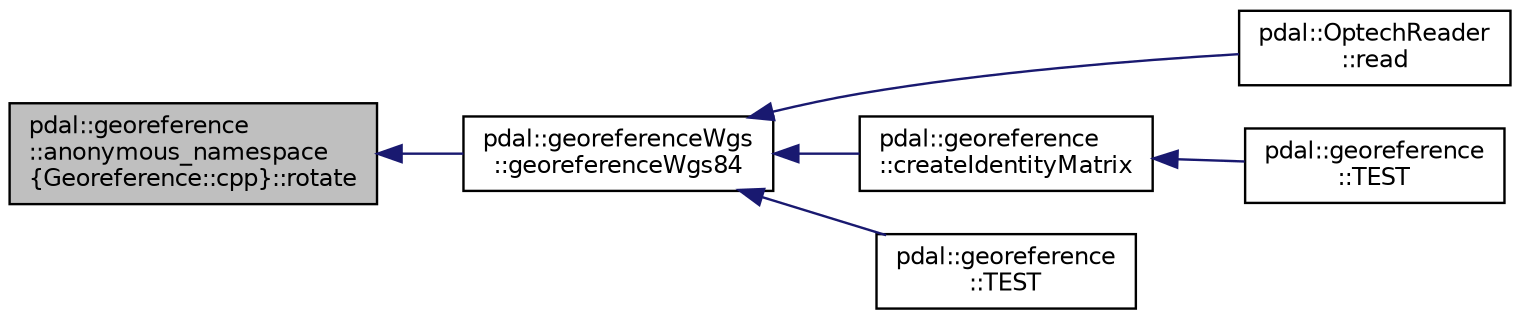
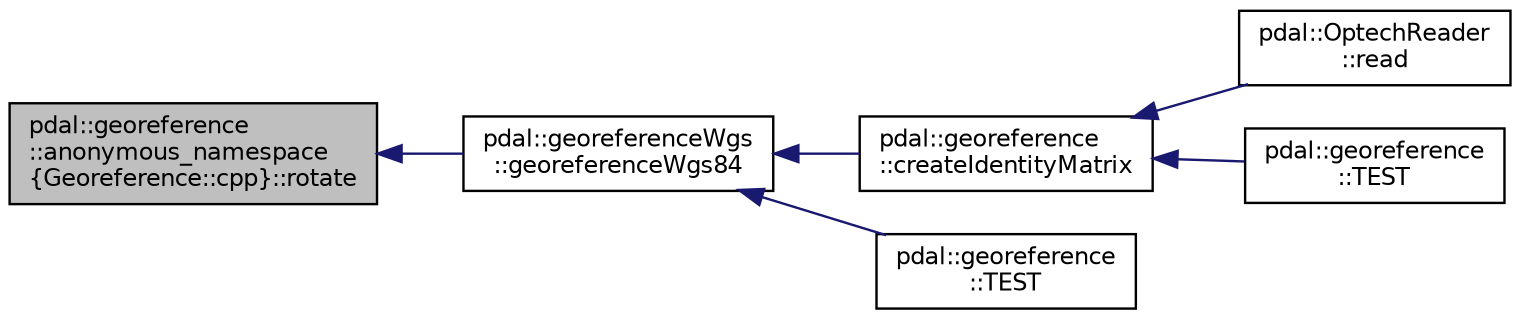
edge "pdal::OptechReader ::read" -> "pdal::georeferenceWgs ::georeferenceWgs84": now "pdal::OptechReader ::read" -> "pdal::georeference ::createIdentityMatrix"
